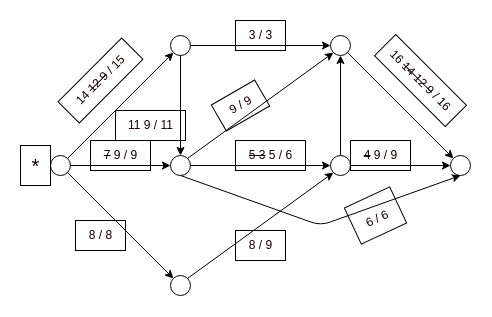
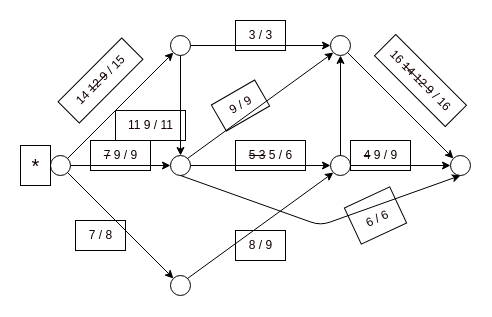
node "8 / 8": label "8 / 8" -> "7 / 8"
